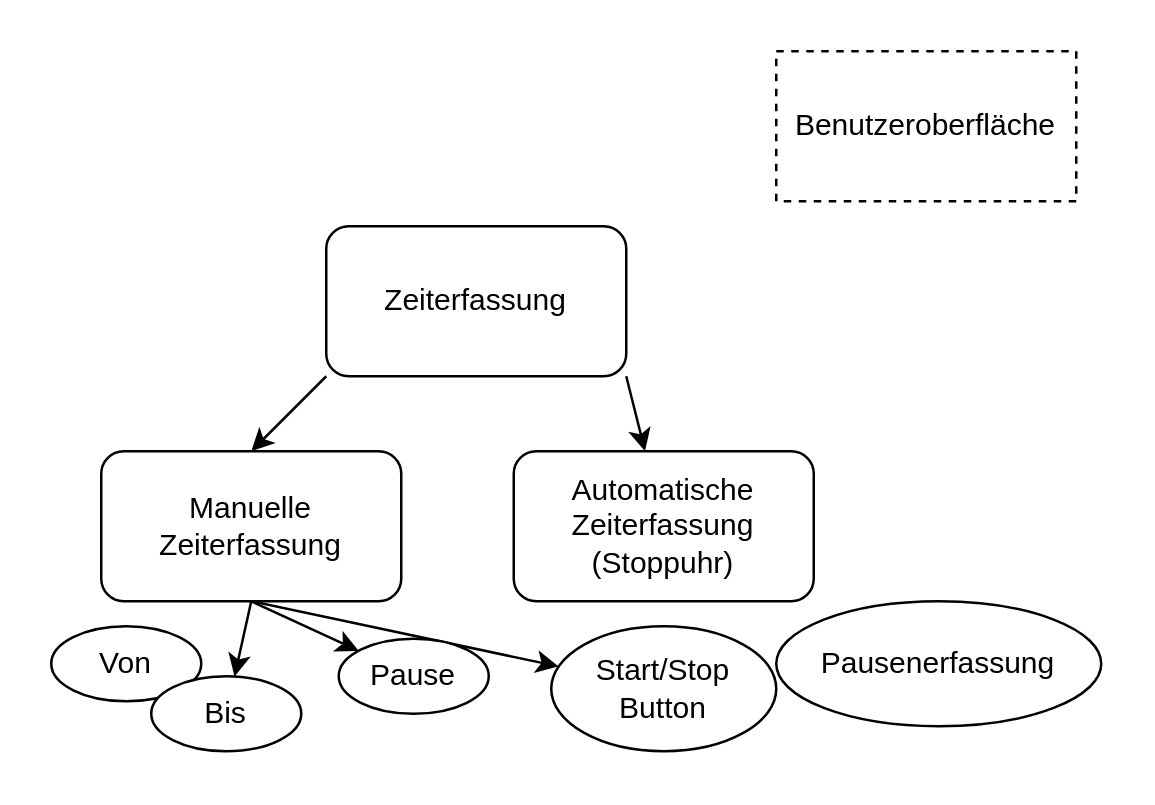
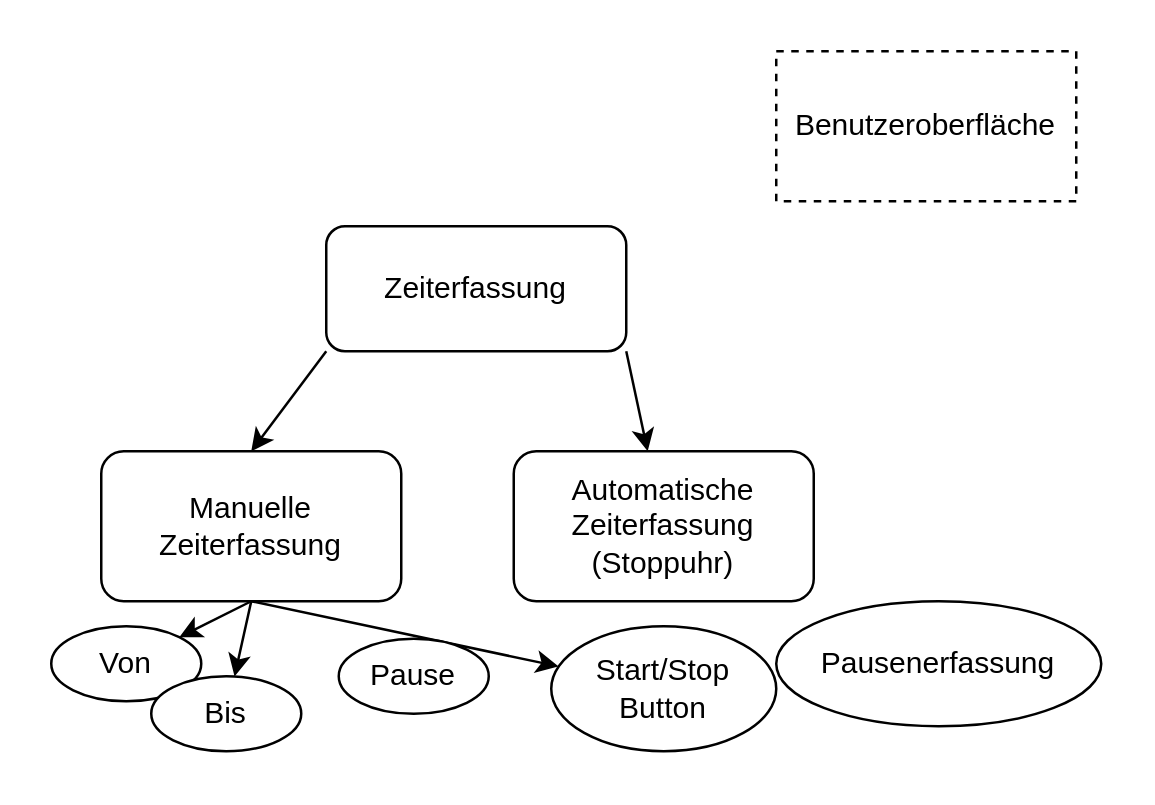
node "Zeiterfassung": size 300x150 -> 300x125
edge "Manuelle Zeiterfassung" -> "Pause": now "Manuelle Zeiterfassung" -> "Von"
